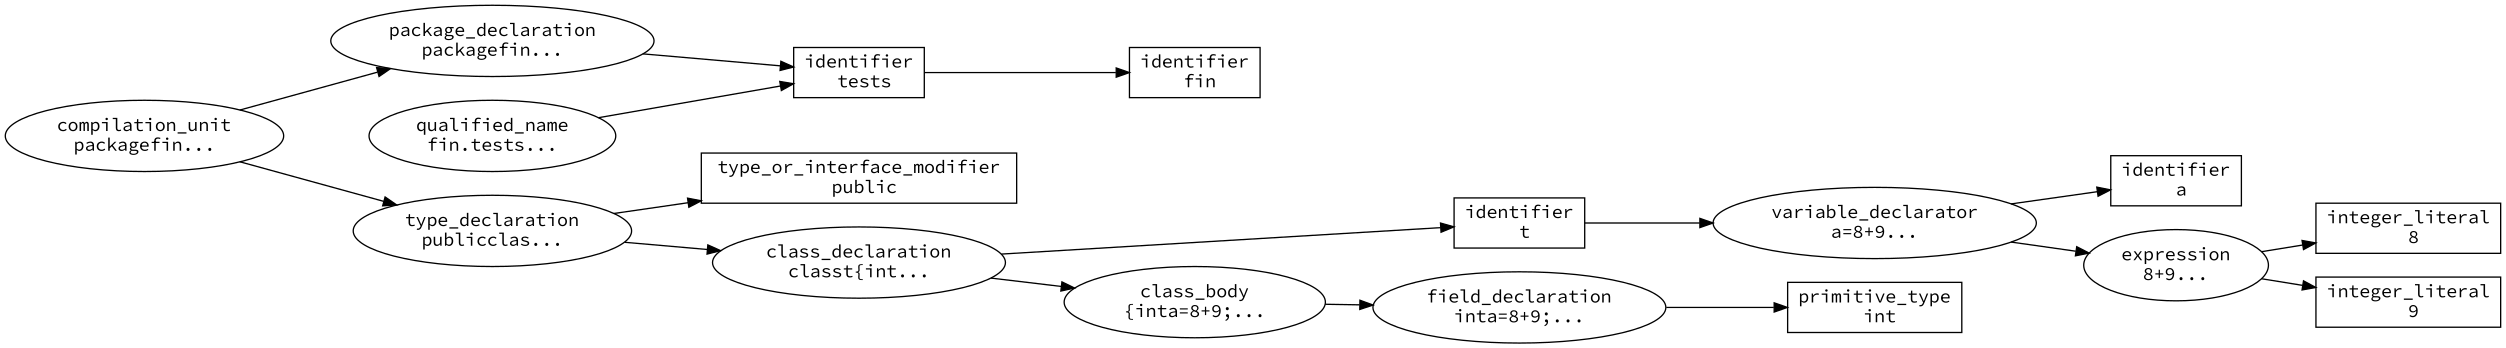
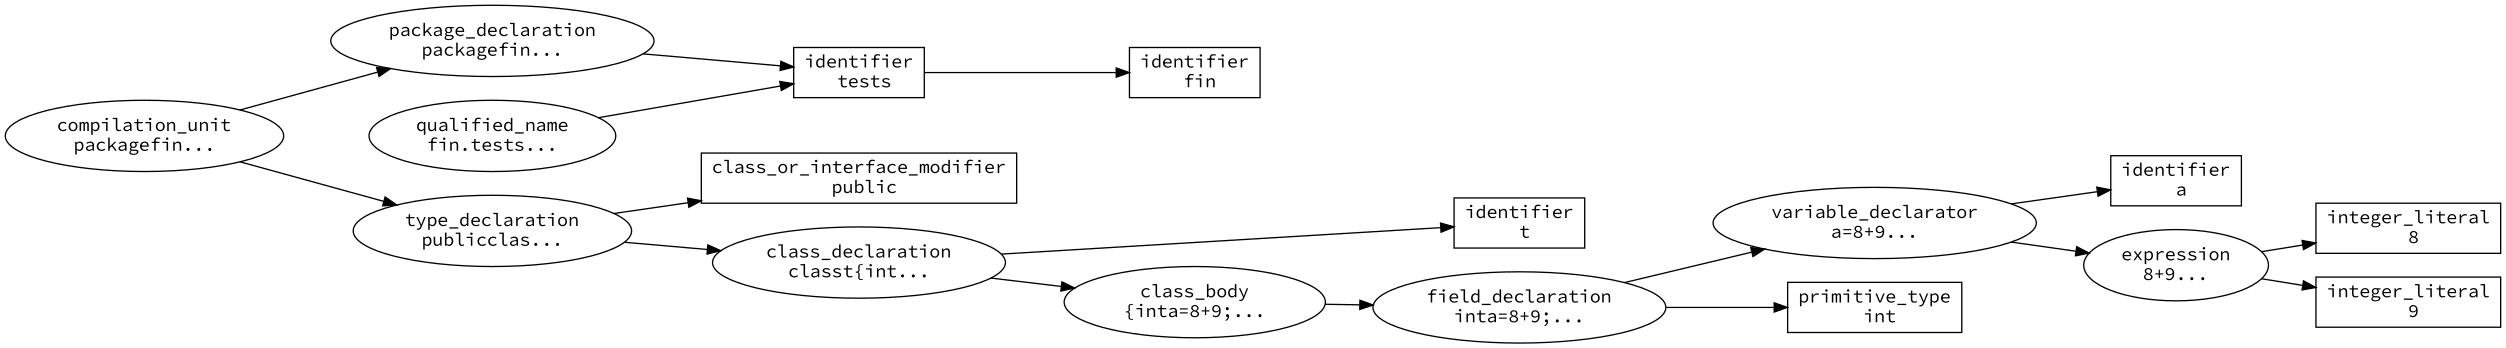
node "type_or_interface_modifier public": label "type_or_interface_modifier public" -> "class_or_interface_modifier public"
edge "identifier t" -> "variable_declarator a=8+9...": now "field_declaration inta=8+9;..." -> "variable_declarator a=8+9..."
